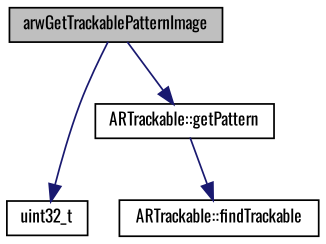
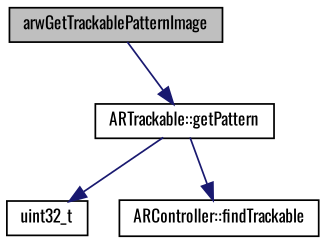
edge "arwGetTrackablePatternImage" -> "uint32_t": now "ARTrackable::getPattern" -> "uint32_t"
node "ARTrackable::findTrackable": label "ARTrackable::findTrackable" -> "ARController::findTrackable"
